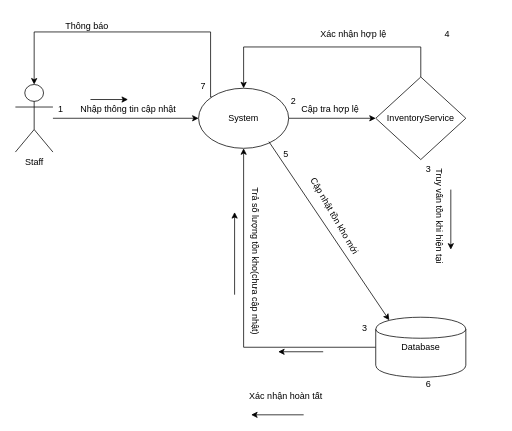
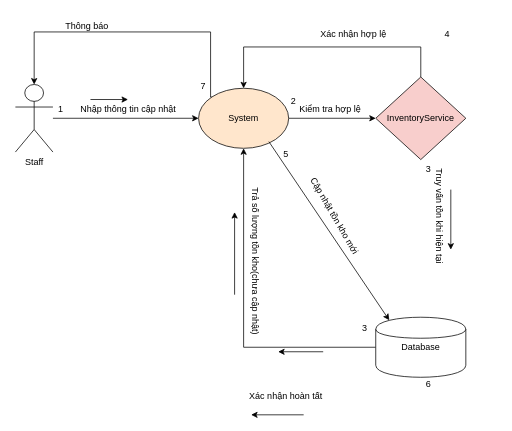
node "Cập tra hợp lệ": label "Cập tra hợp lệ" -> "Kiểm tra hợp lệ"
node "System": fillcolor #ffffff -> #ffe6cc
node "InventoryService": fillcolor #ffffff -> #f8cecc
